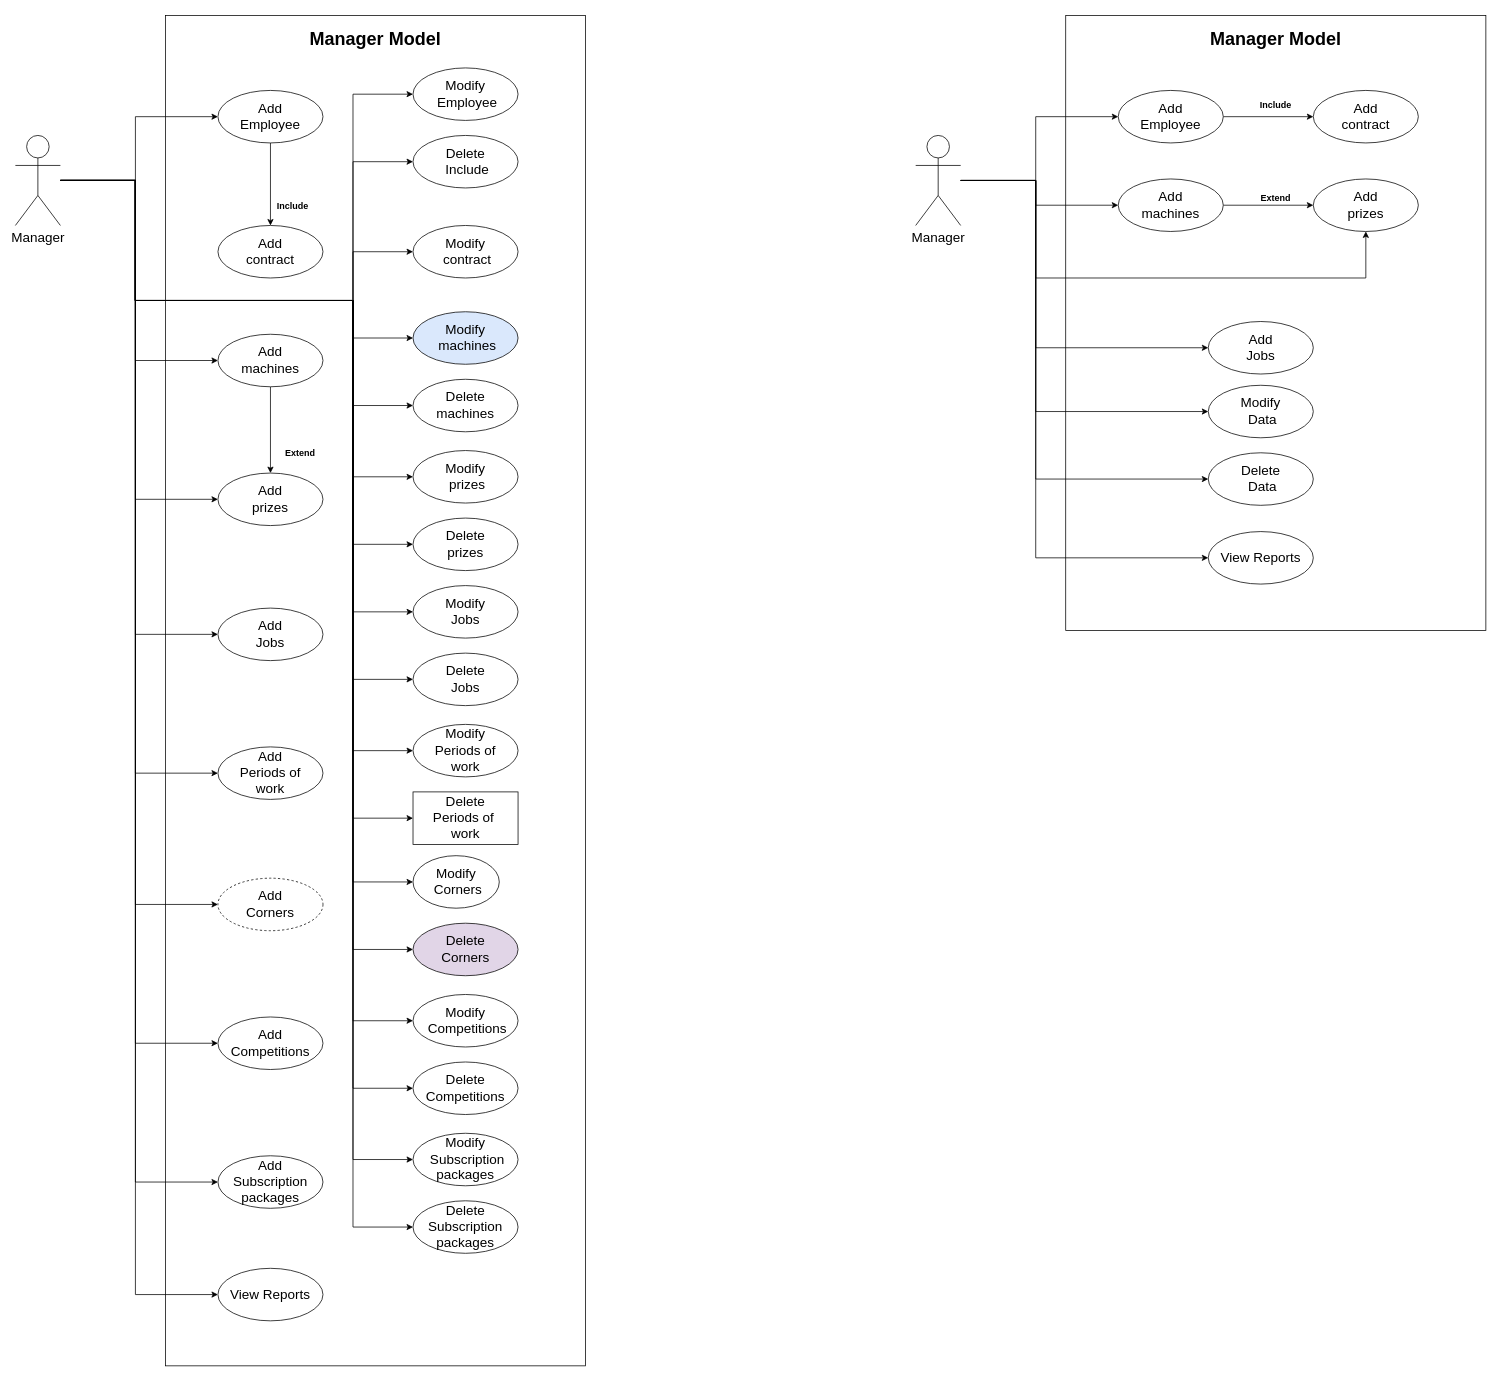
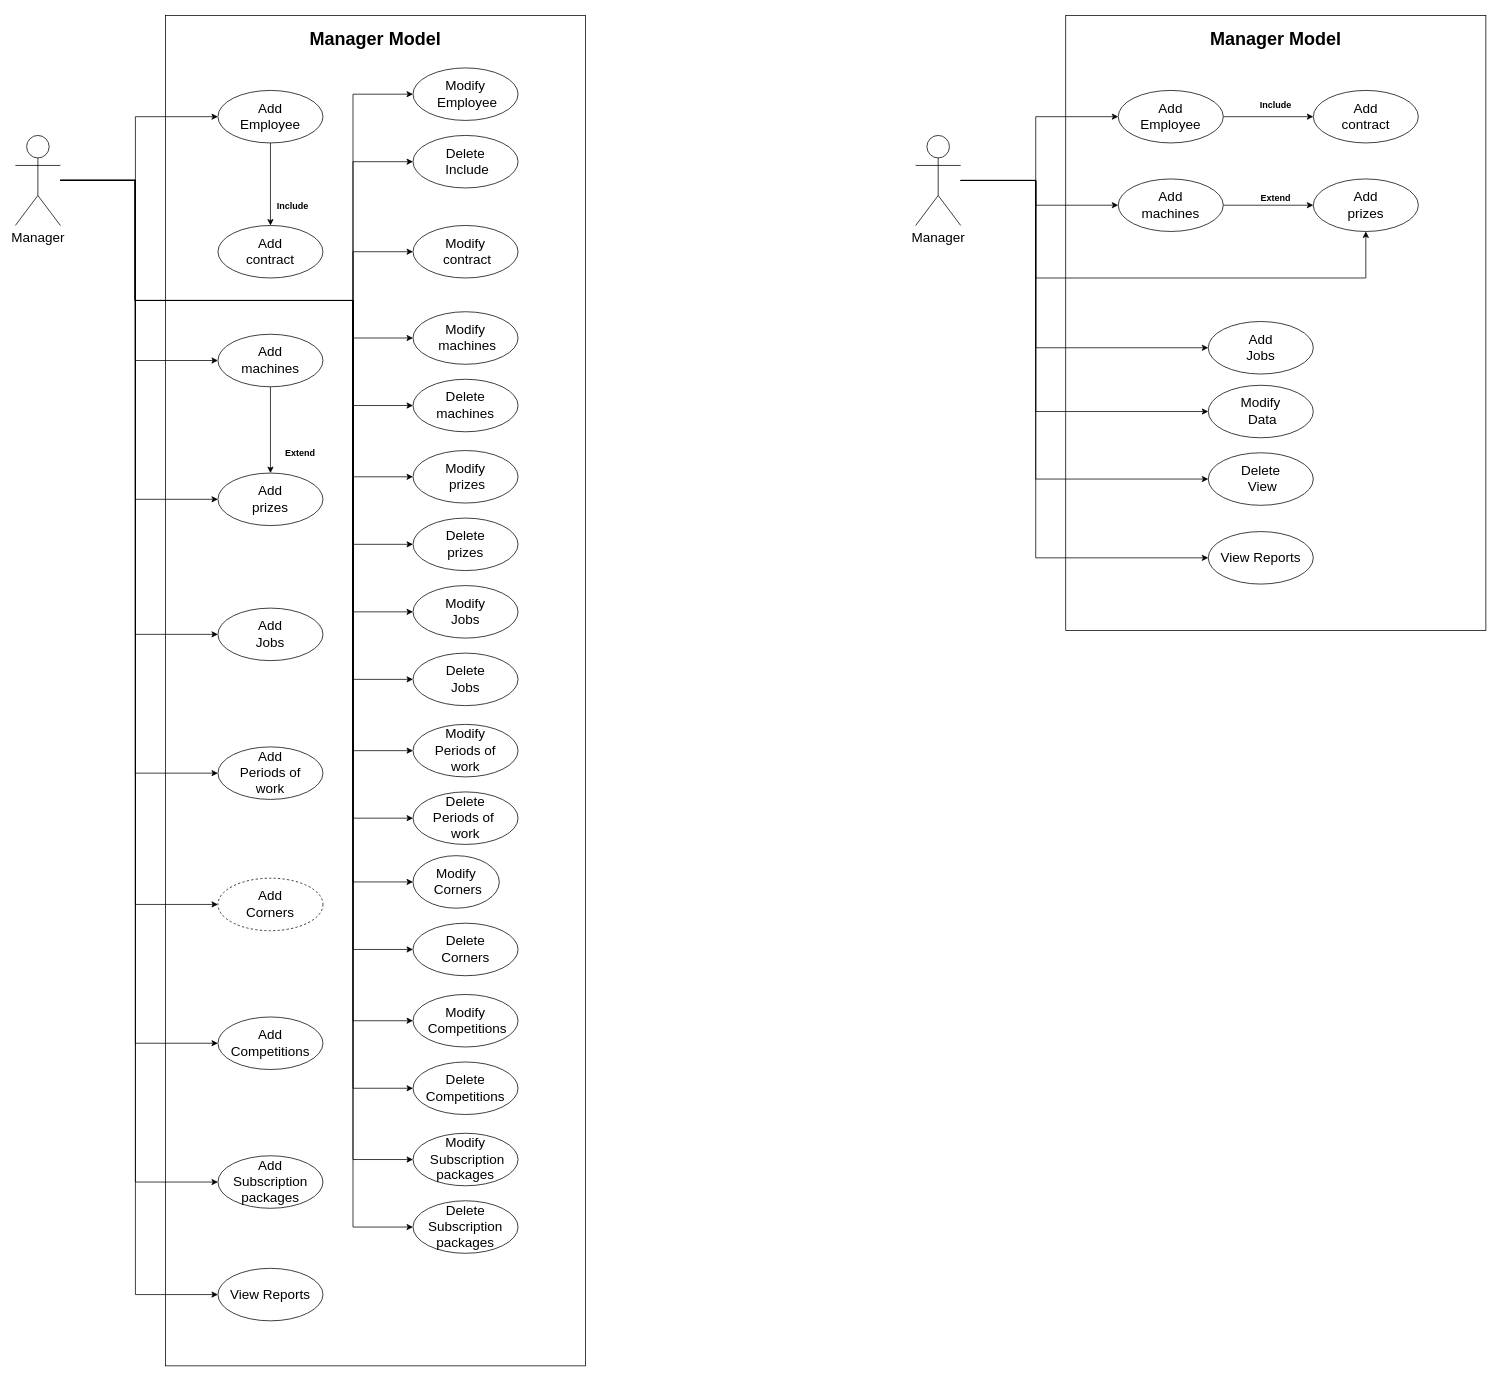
node "Modify machines": fillcolor #dae8fc -> #ffffff
node "Delete Data": label "Delete Data" -> "Delete View"
node "Delete Periods of work": shape rectangle -> ellipse
node "Delete Corners": fillcolor #e1d5e7 -> #ffffff
